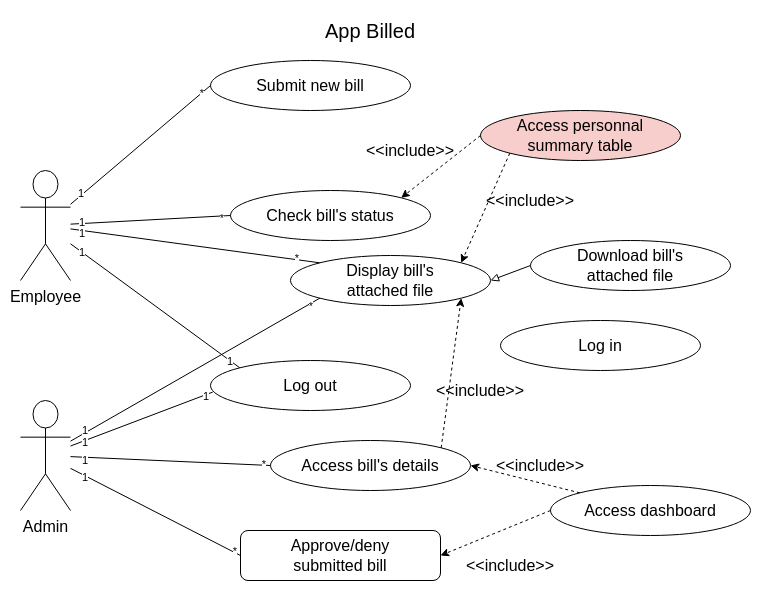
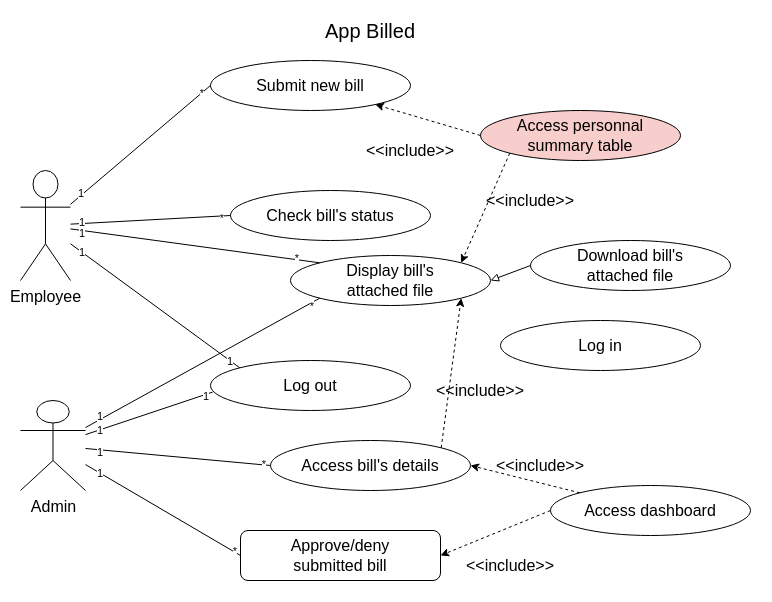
edge "Access personnal summary table" -> "Check bill's status": now "Access personnal summary table" -> "Submit new bill"
node "Admin": size 50x110 -> 65x90
